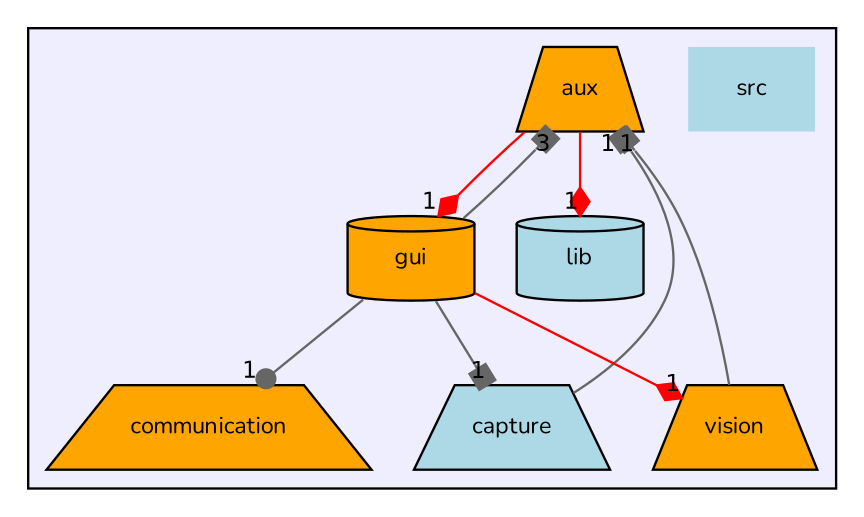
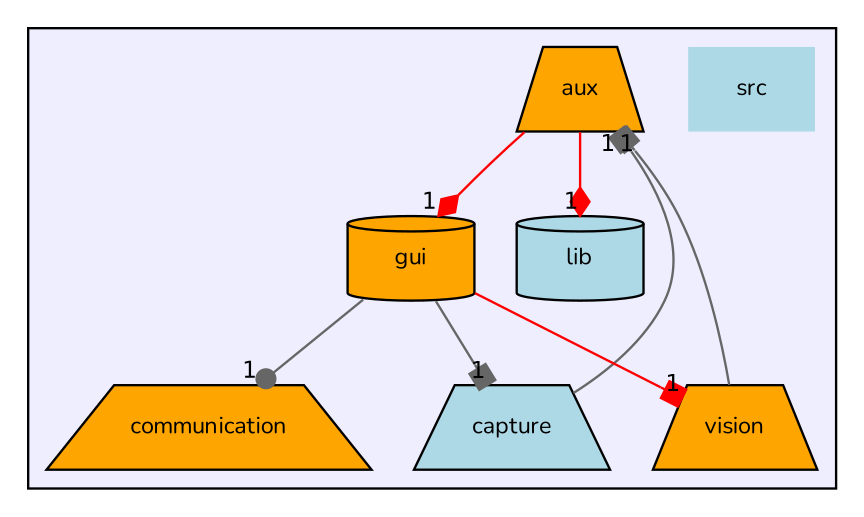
edge "gui" -> "aux": removed
edge "gui" -> "vision": arrowhead diamond -> box
